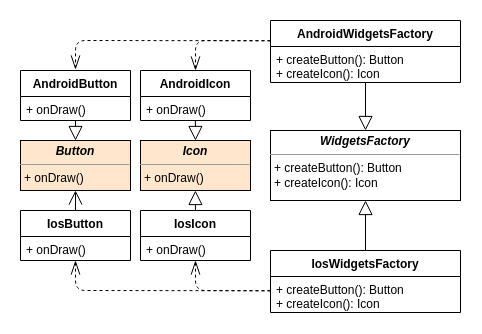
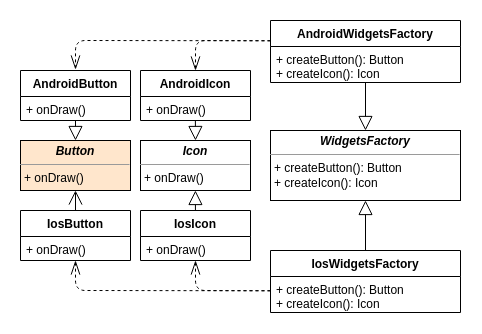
node "Icon + onDraw()": fillcolor #ffe6cc -> #ffffff
